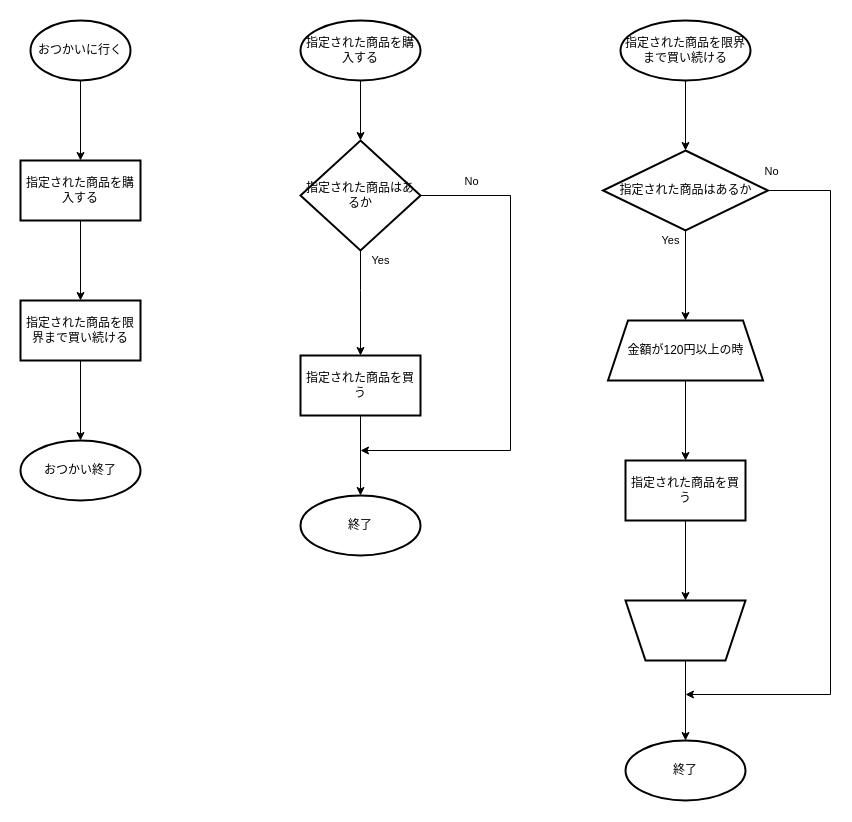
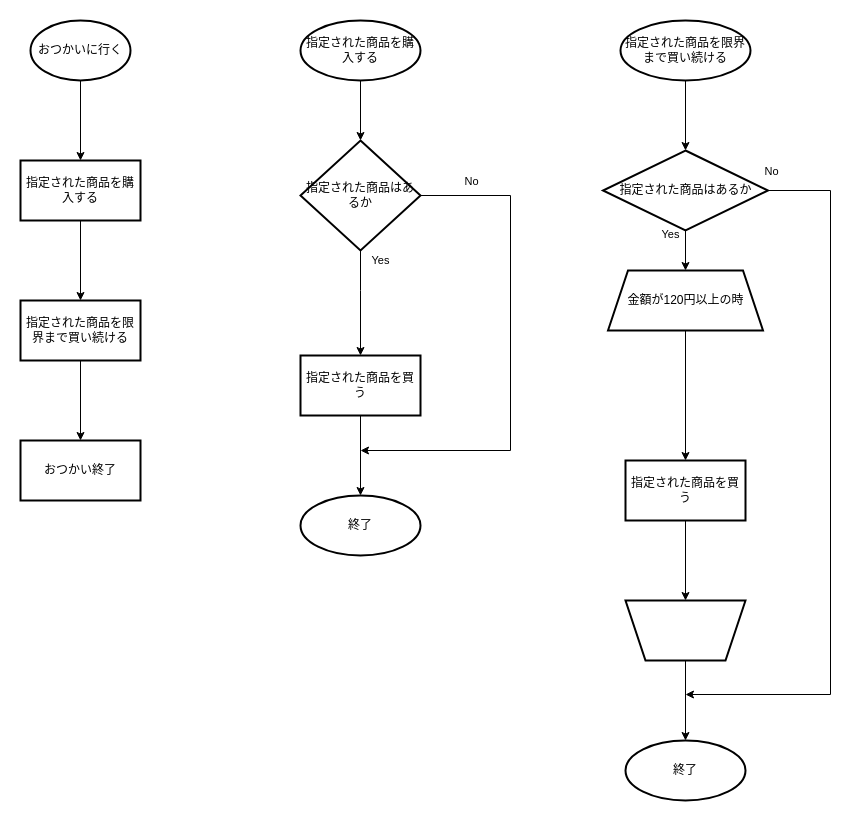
node "金額が120円以上の時": moved (686, 351) -> (686, 301)
node "おつかい終了": shape ellipse -> rectangle
